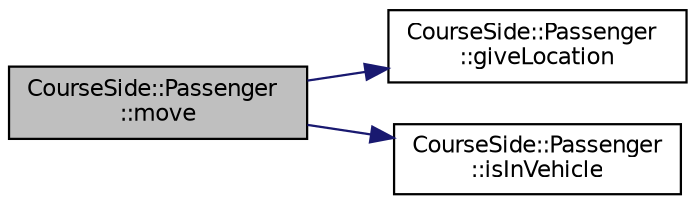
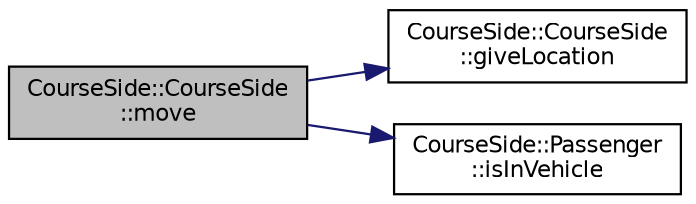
node "CourseSide::Passenger ::giveLocation": label "CourseSide::Passenger ::giveLocation" -> "CourseSide::CourseSide ::giveLocation"
node "CourseSide::Passenger ::move": label "CourseSide::Passenger ::move" -> "CourseSide::CourseSide ::move"
